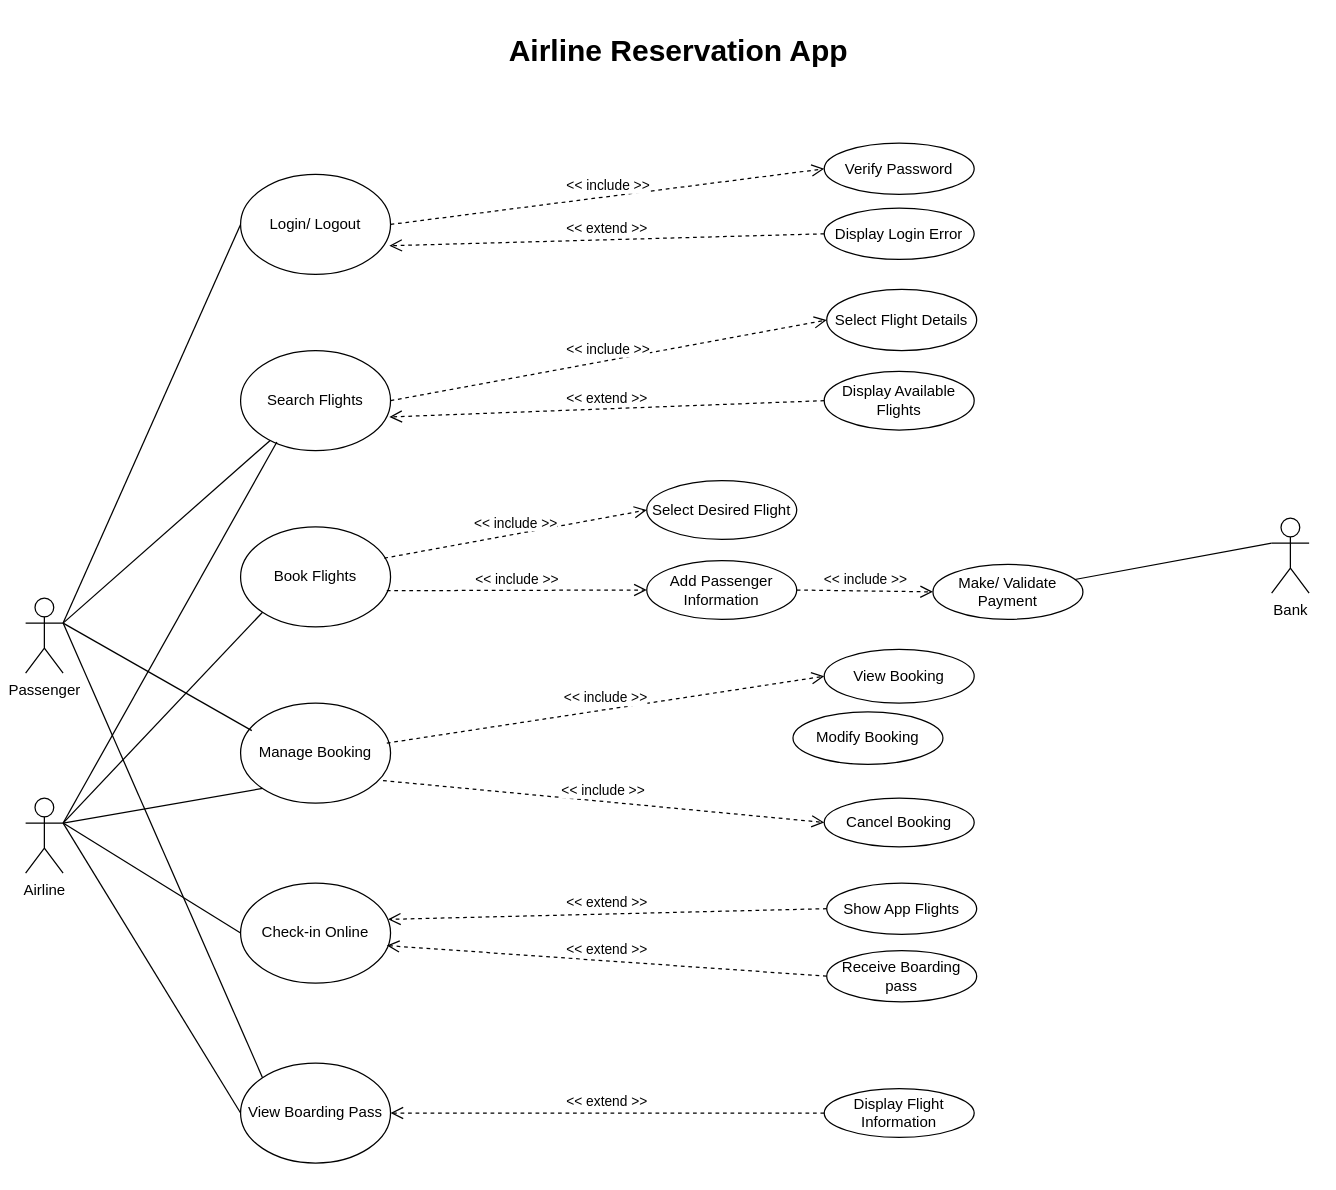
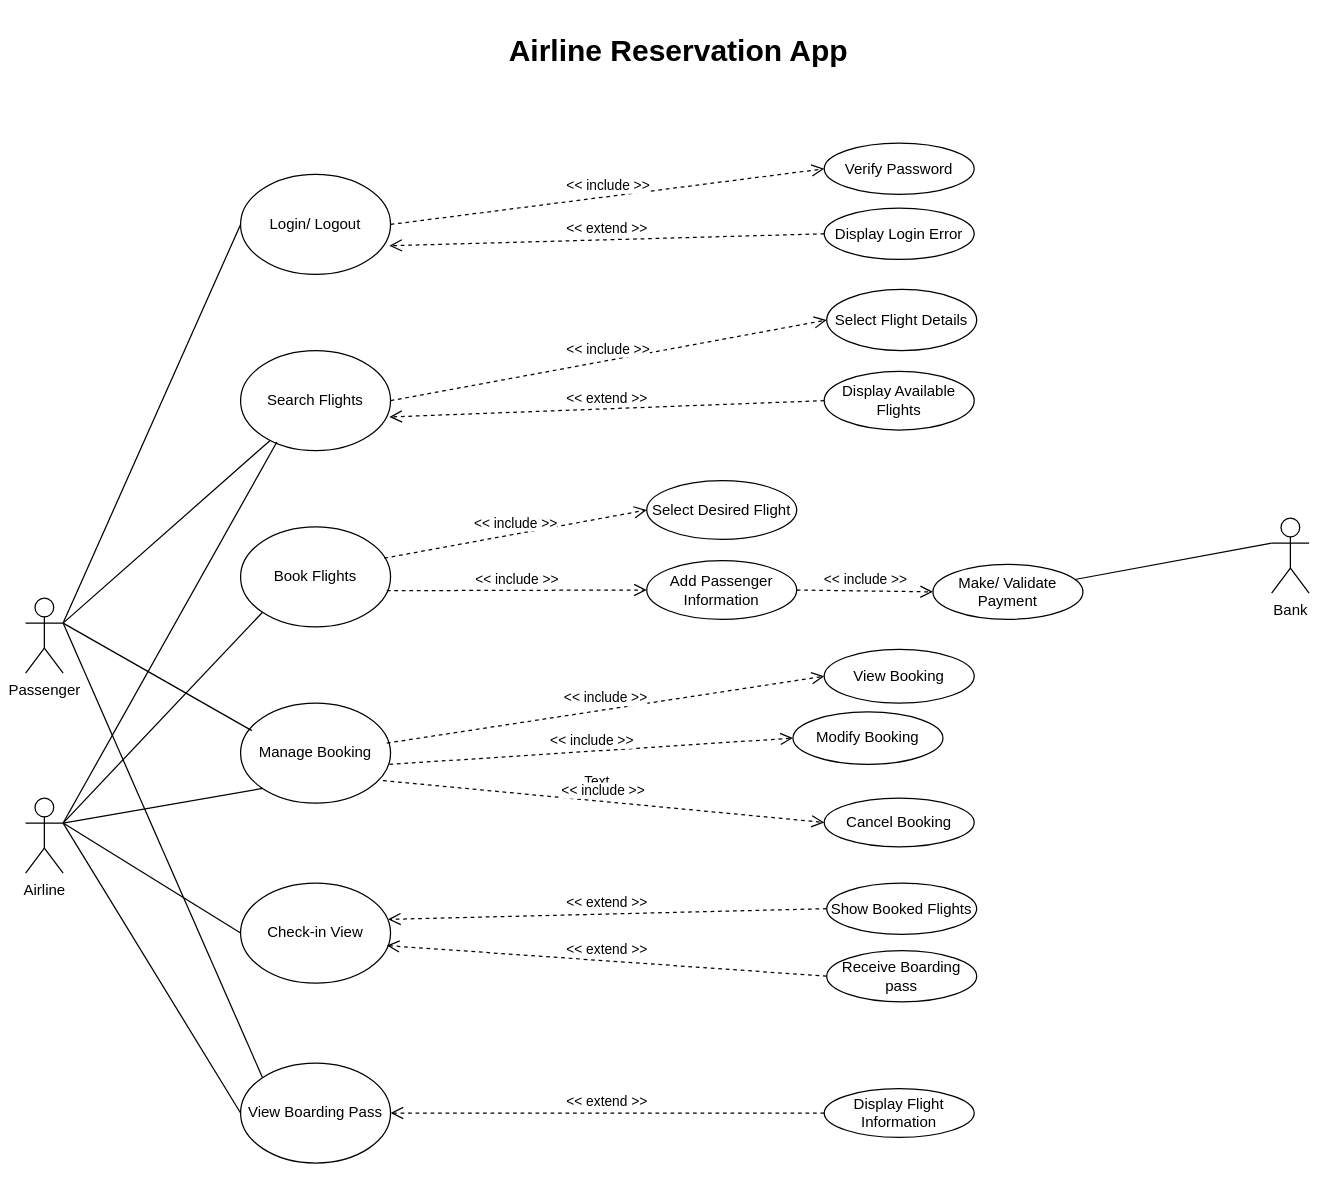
edge "Manage Booking" -> "Modify Booking": added, labels "<< include >>", "Text"
node "Show App Flights": label "Show App Flights" -> "Show Booked Flights"
node "Check-in Online": label "Check-in Online" -> "Check-in View"
